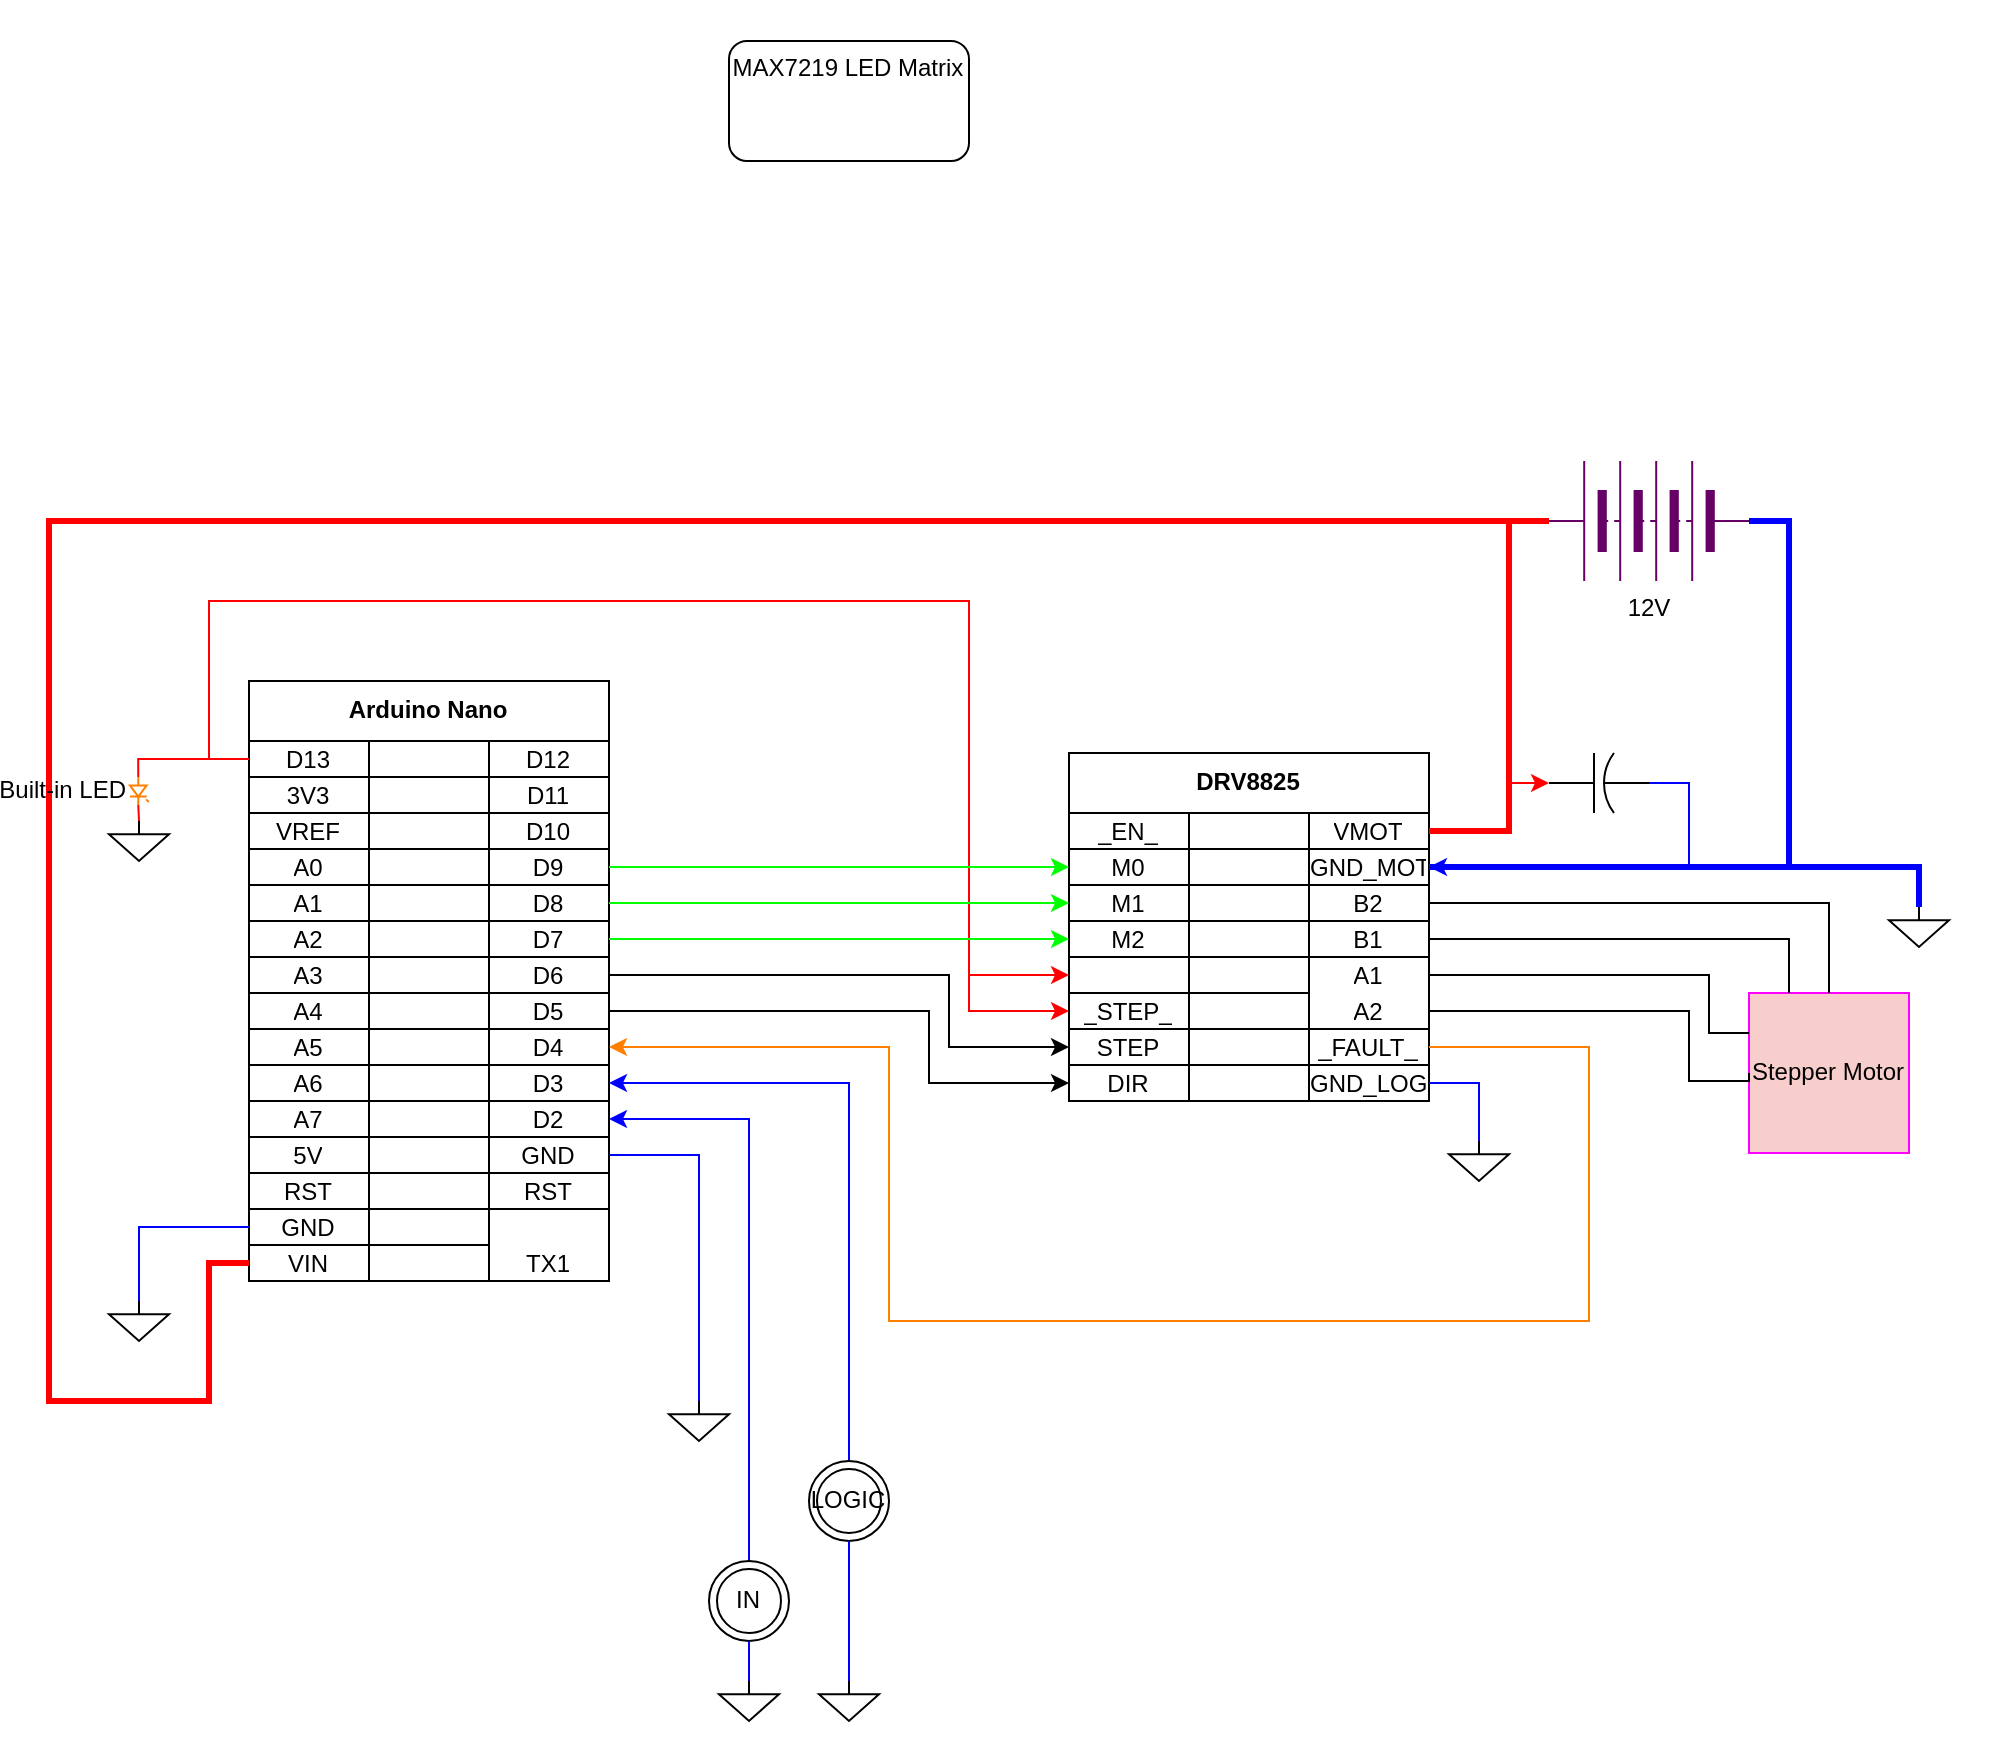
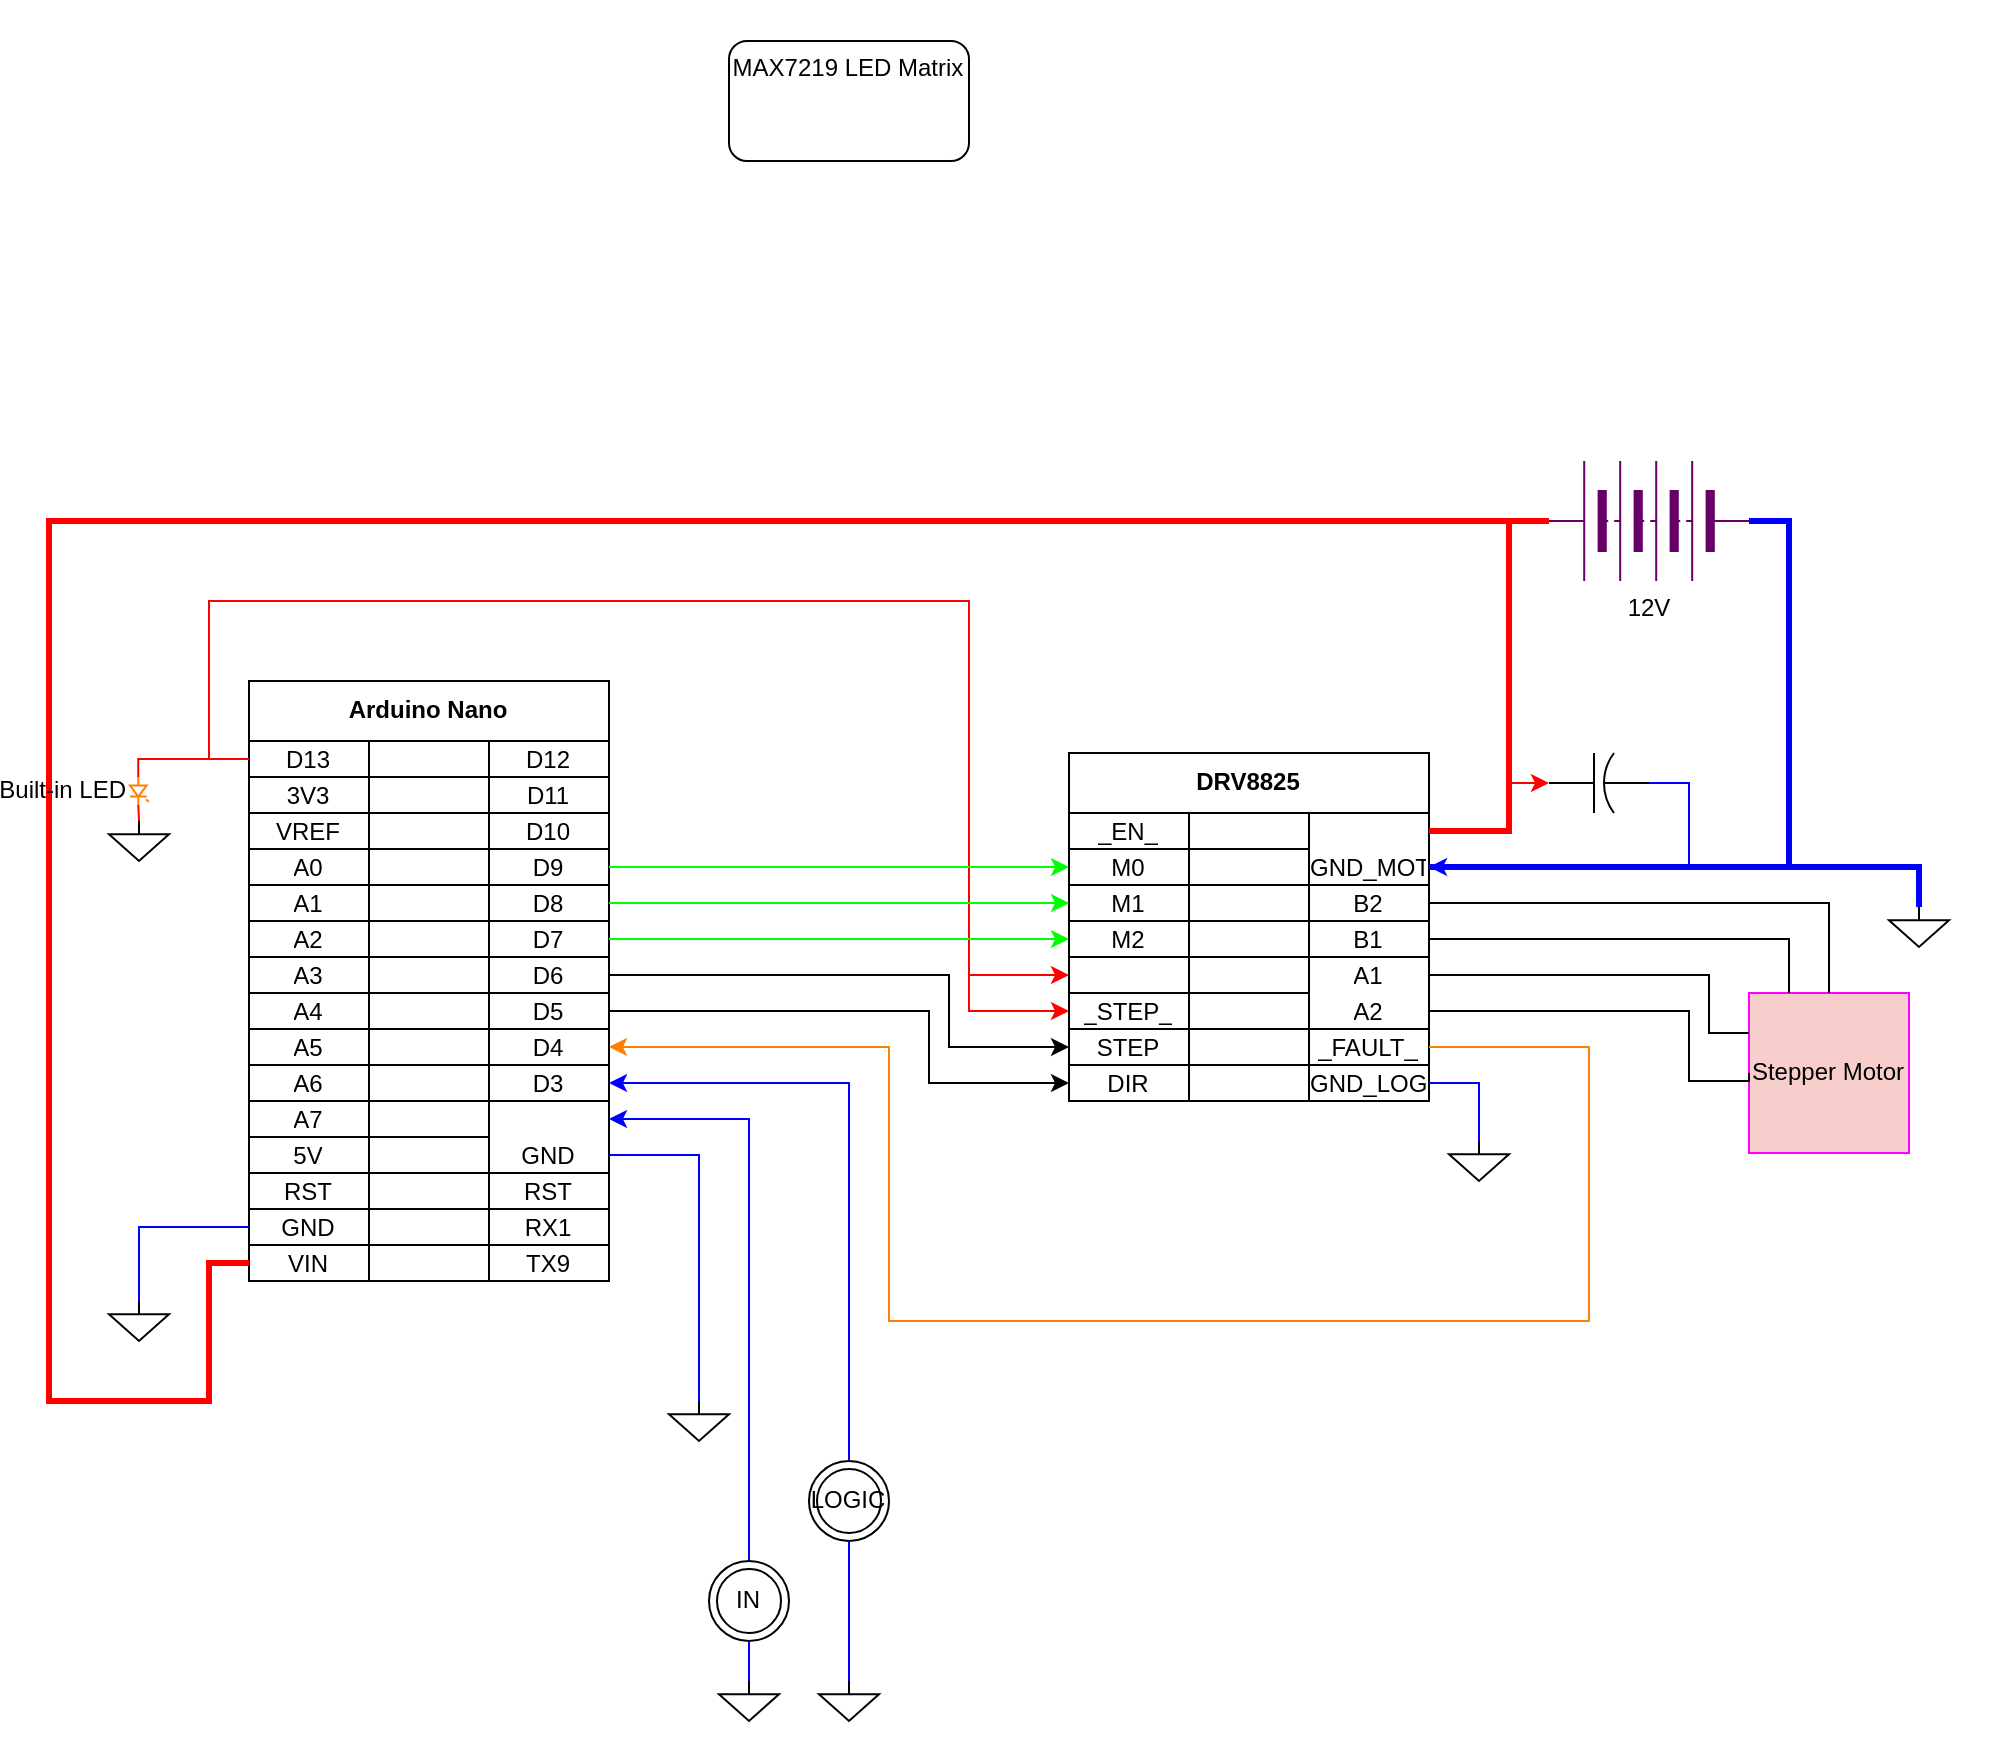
node "VMOT": removed
node "D2": removed
node "RX1": added
node "TX1": label "TX1" -> "TX9"
